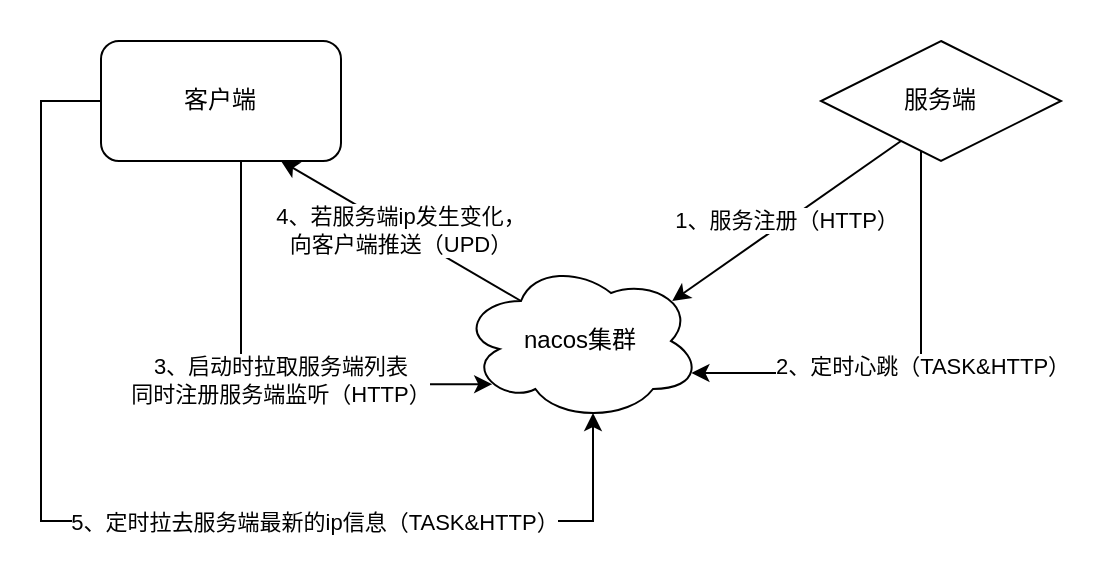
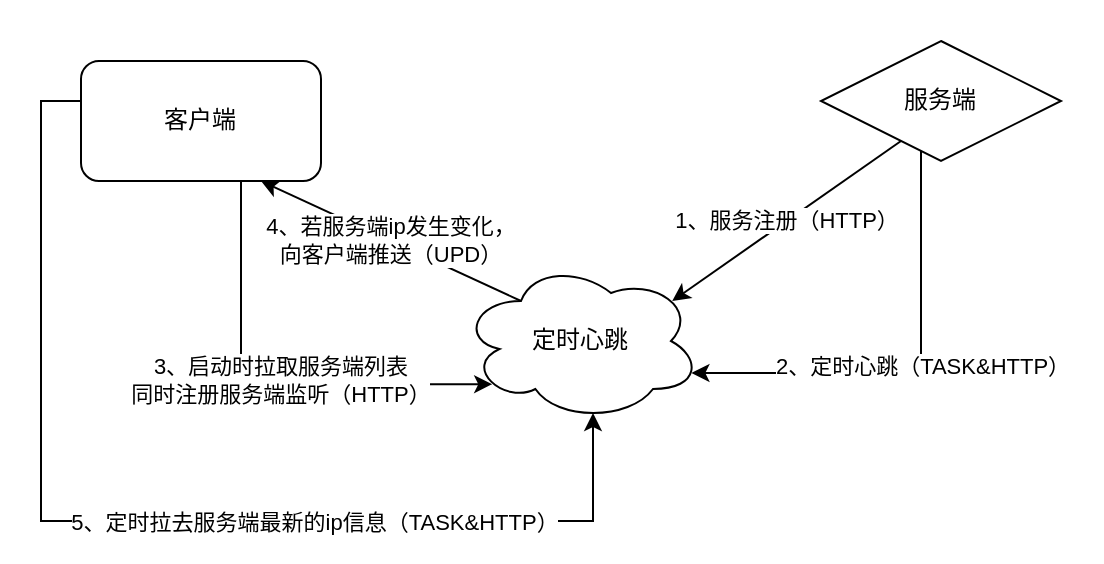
node "客户端": moved (221, 101) -> (201, 121)
node "nacos集群": label "nacos集群" -> "定时心跳"
